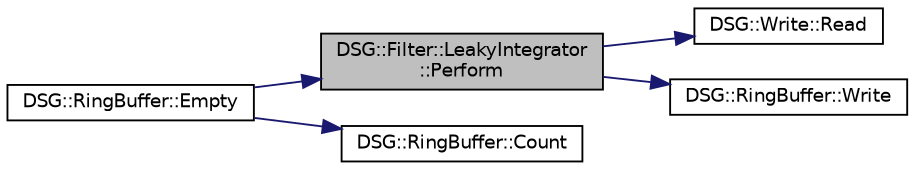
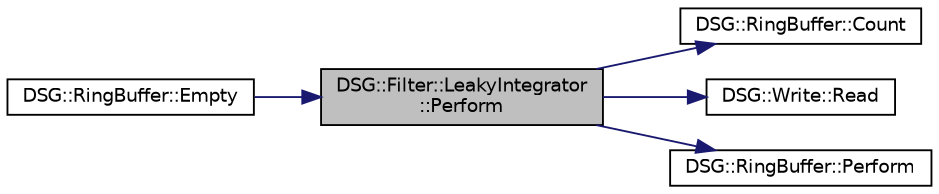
node "DSG::RingBuffer::Write": label "DSG::RingBuffer::Write" -> "DSG::RingBuffer::Perform"
edge "DSG::RingBuffer::Empty" -> "DSG::RingBuffer::Count": now "DSG::Filter::LeakyIntegrator ::Perform" -> "DSG::RingBuffer::Count"
